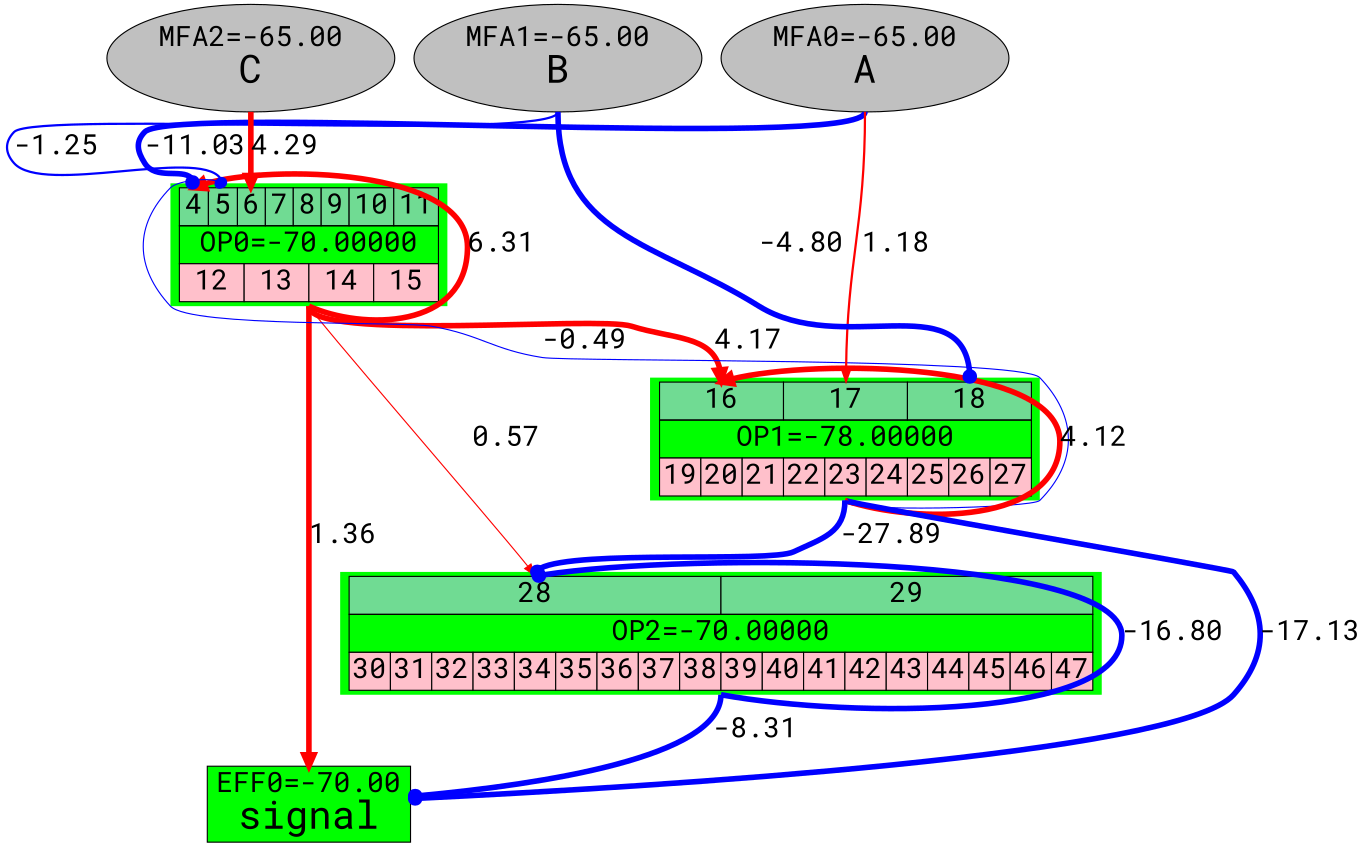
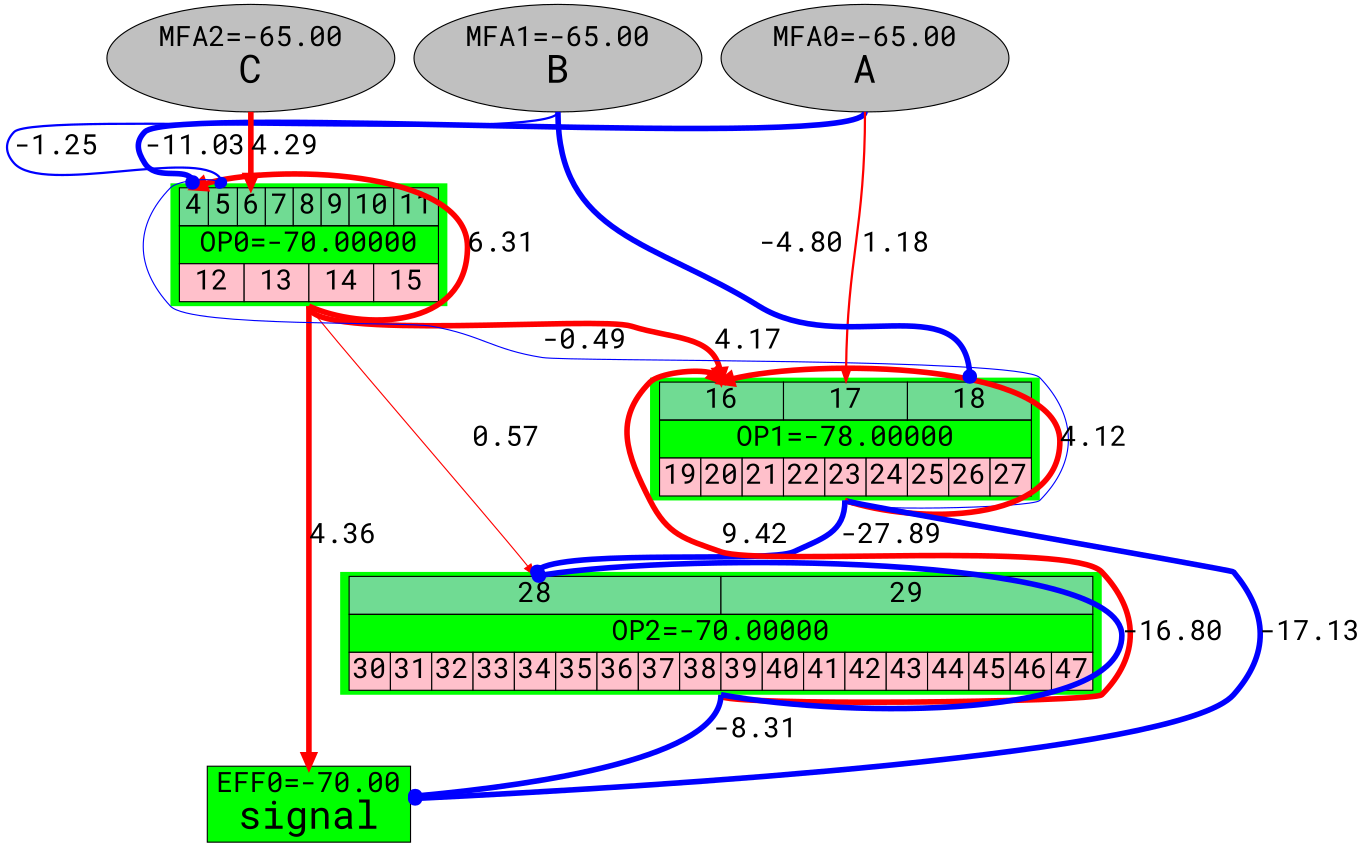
edge "4" -> "EFF0=-70.00": label "1.36" -> "4.36"
edge "28" -> "16": added, label "9.42"
